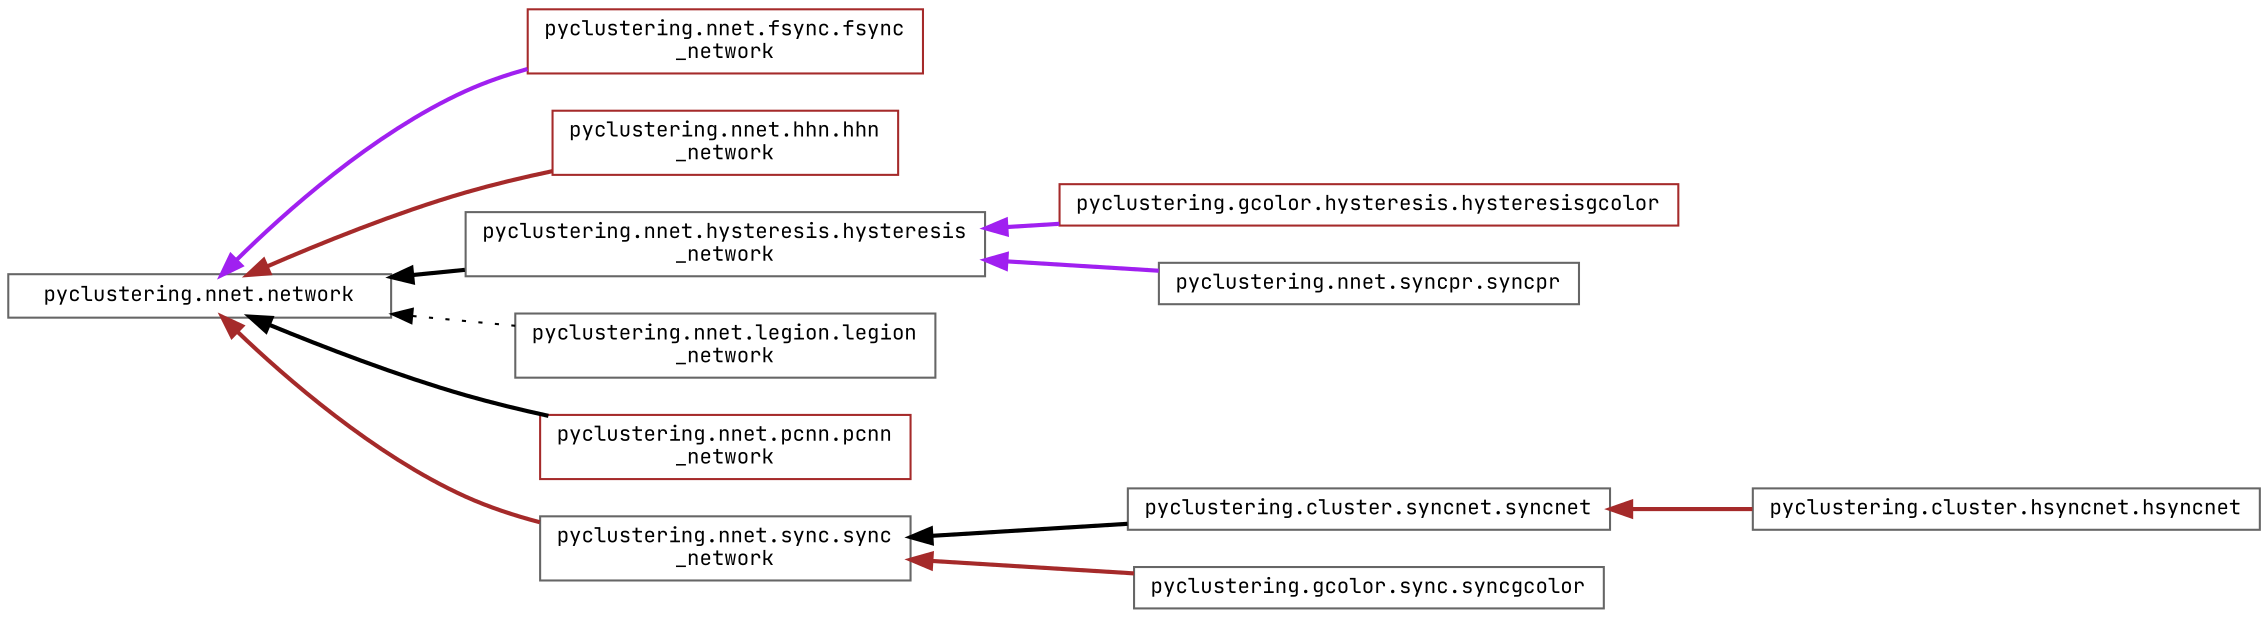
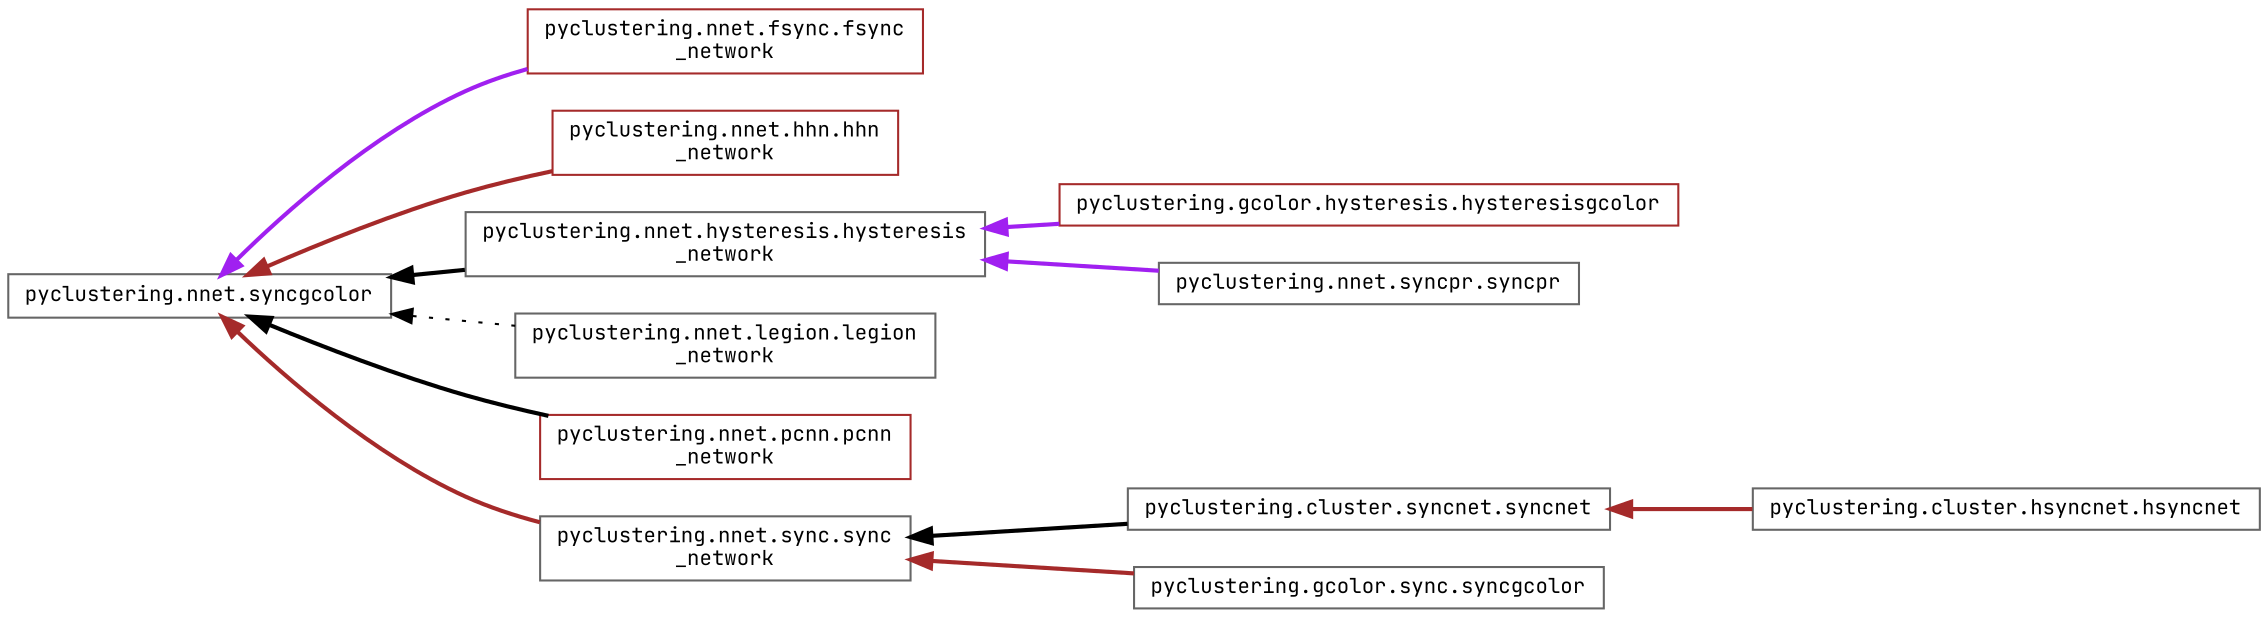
node "pyclustering.nnet.network": label "pyclustering.nnet.network" -> "pyclustering.nnet.syncgcolor"
